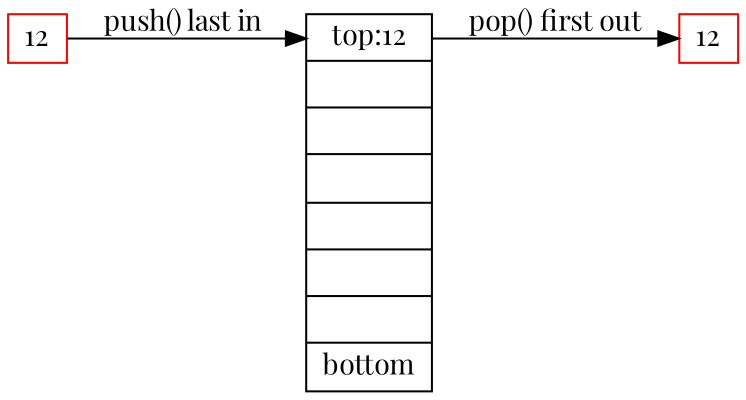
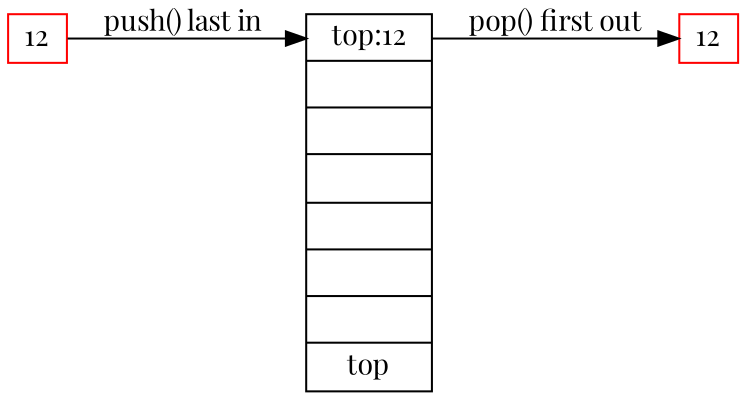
node "top:12": text "bottom" -> "top"
